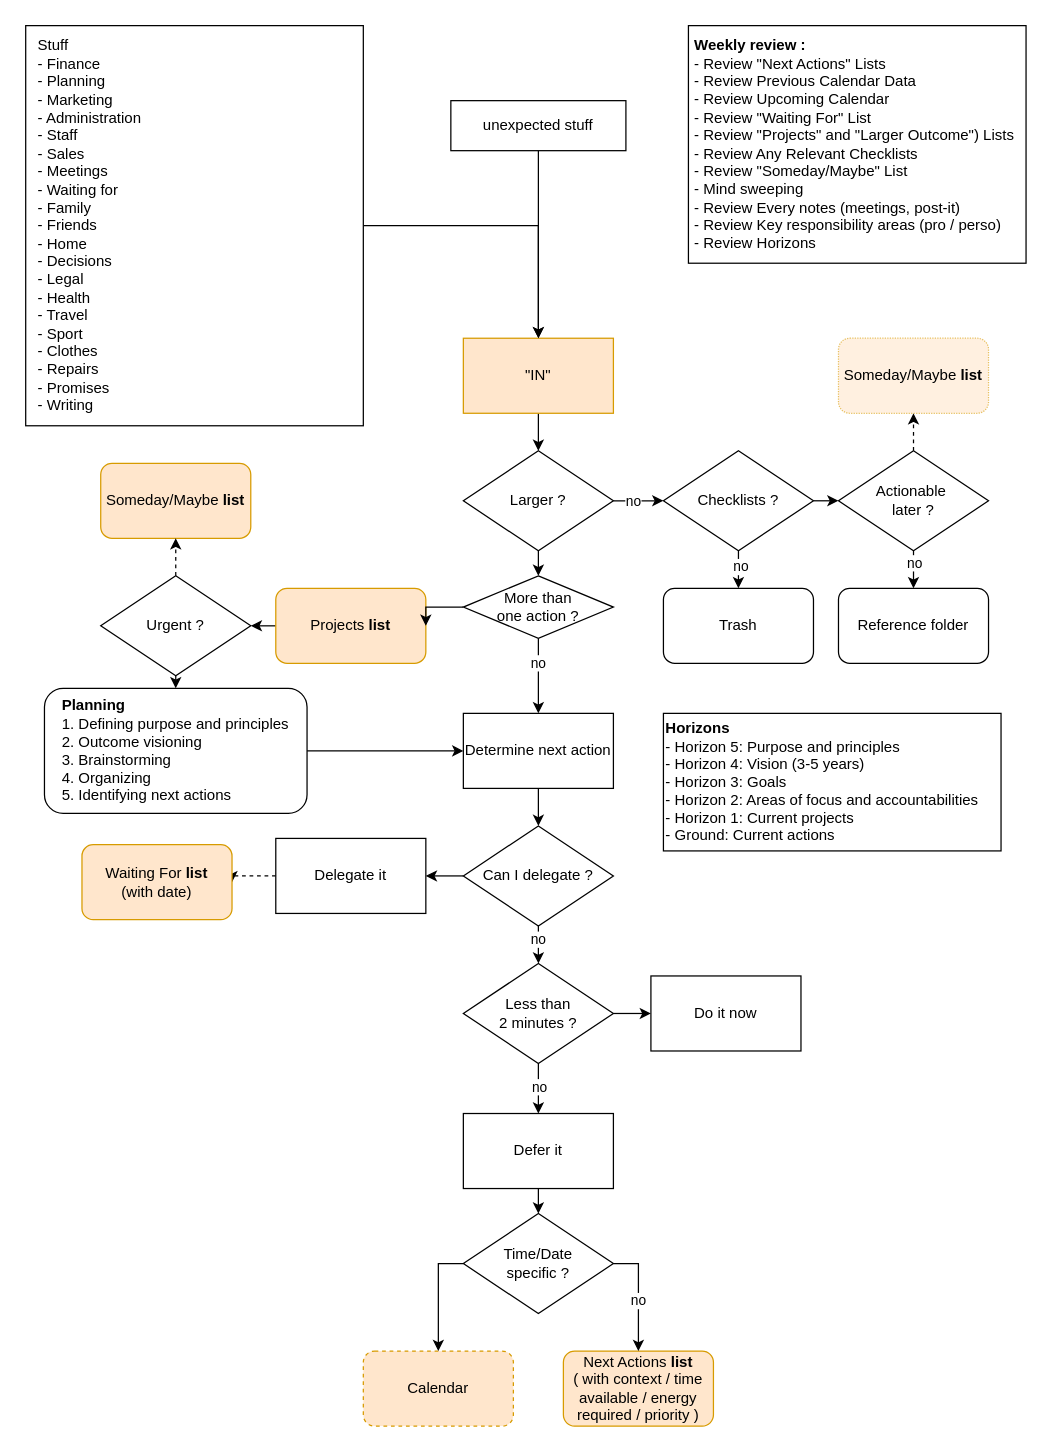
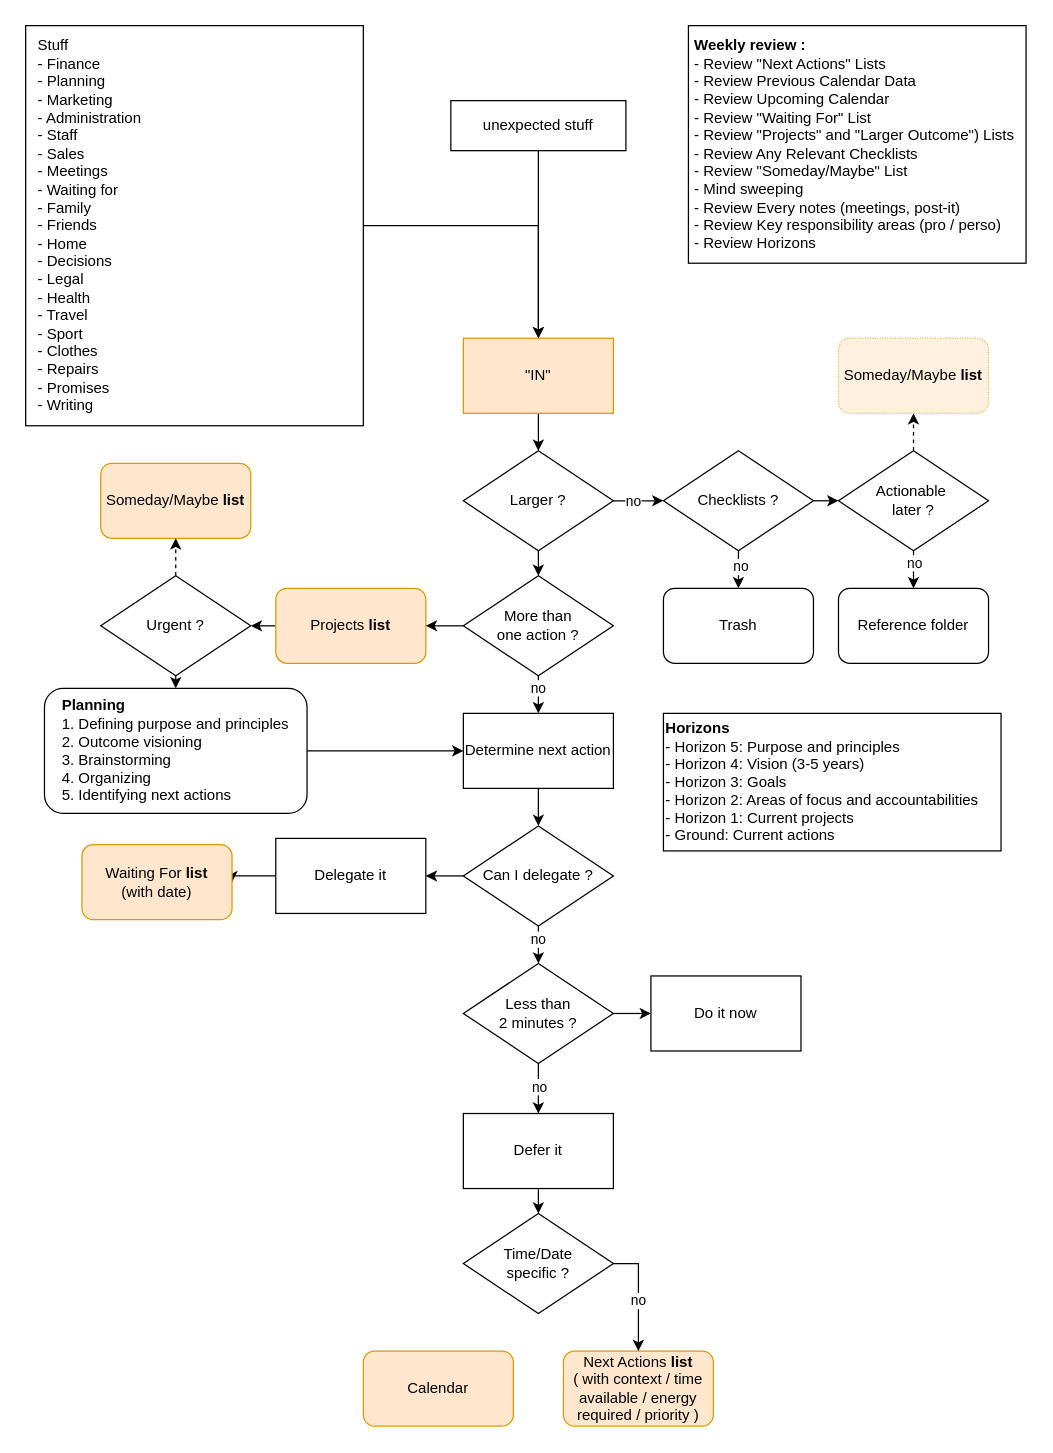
node "More than one action ?": size 150x63 -> 150x100
edge "Delegate it" -> "Waiting For list (with date)": style dashed -> solid
edge "Time/Date specific ?" -> "Calendar": removed
node "Calendar": style dashed -> solid
